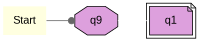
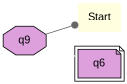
edge "Start" -> "q9": reversed
node "q1": label "q1" -> "q6"
